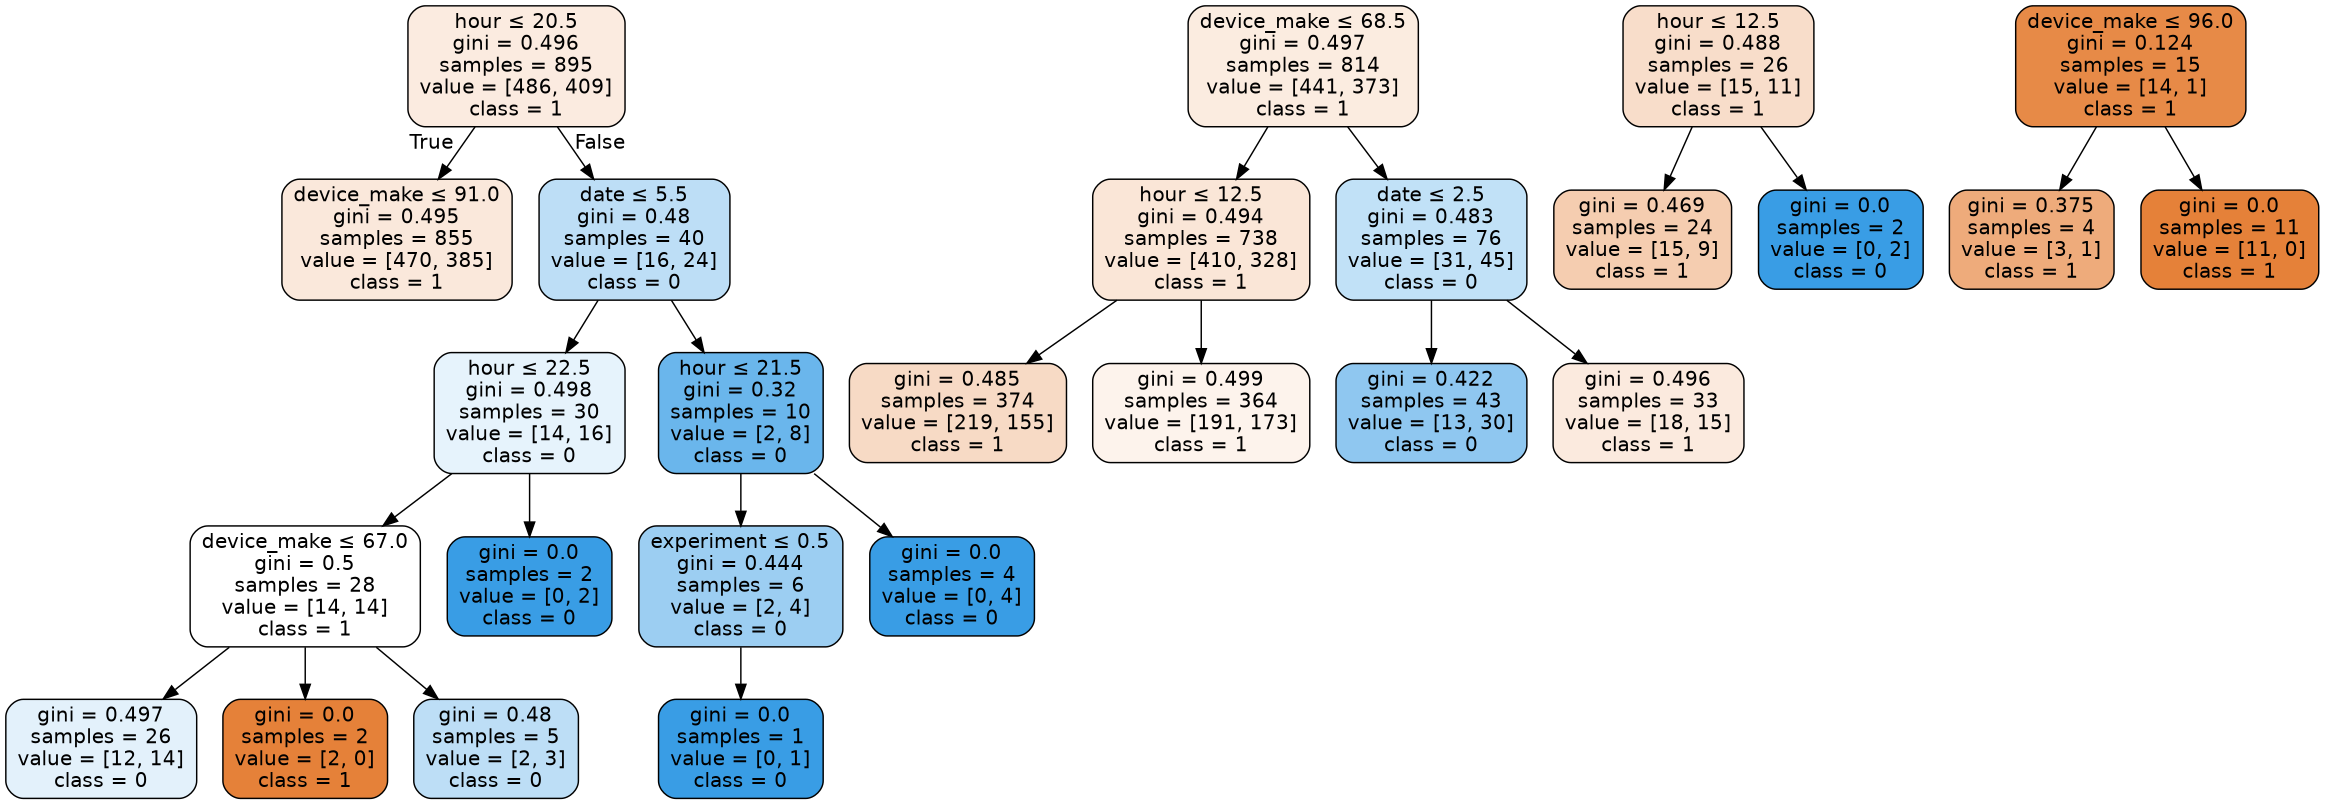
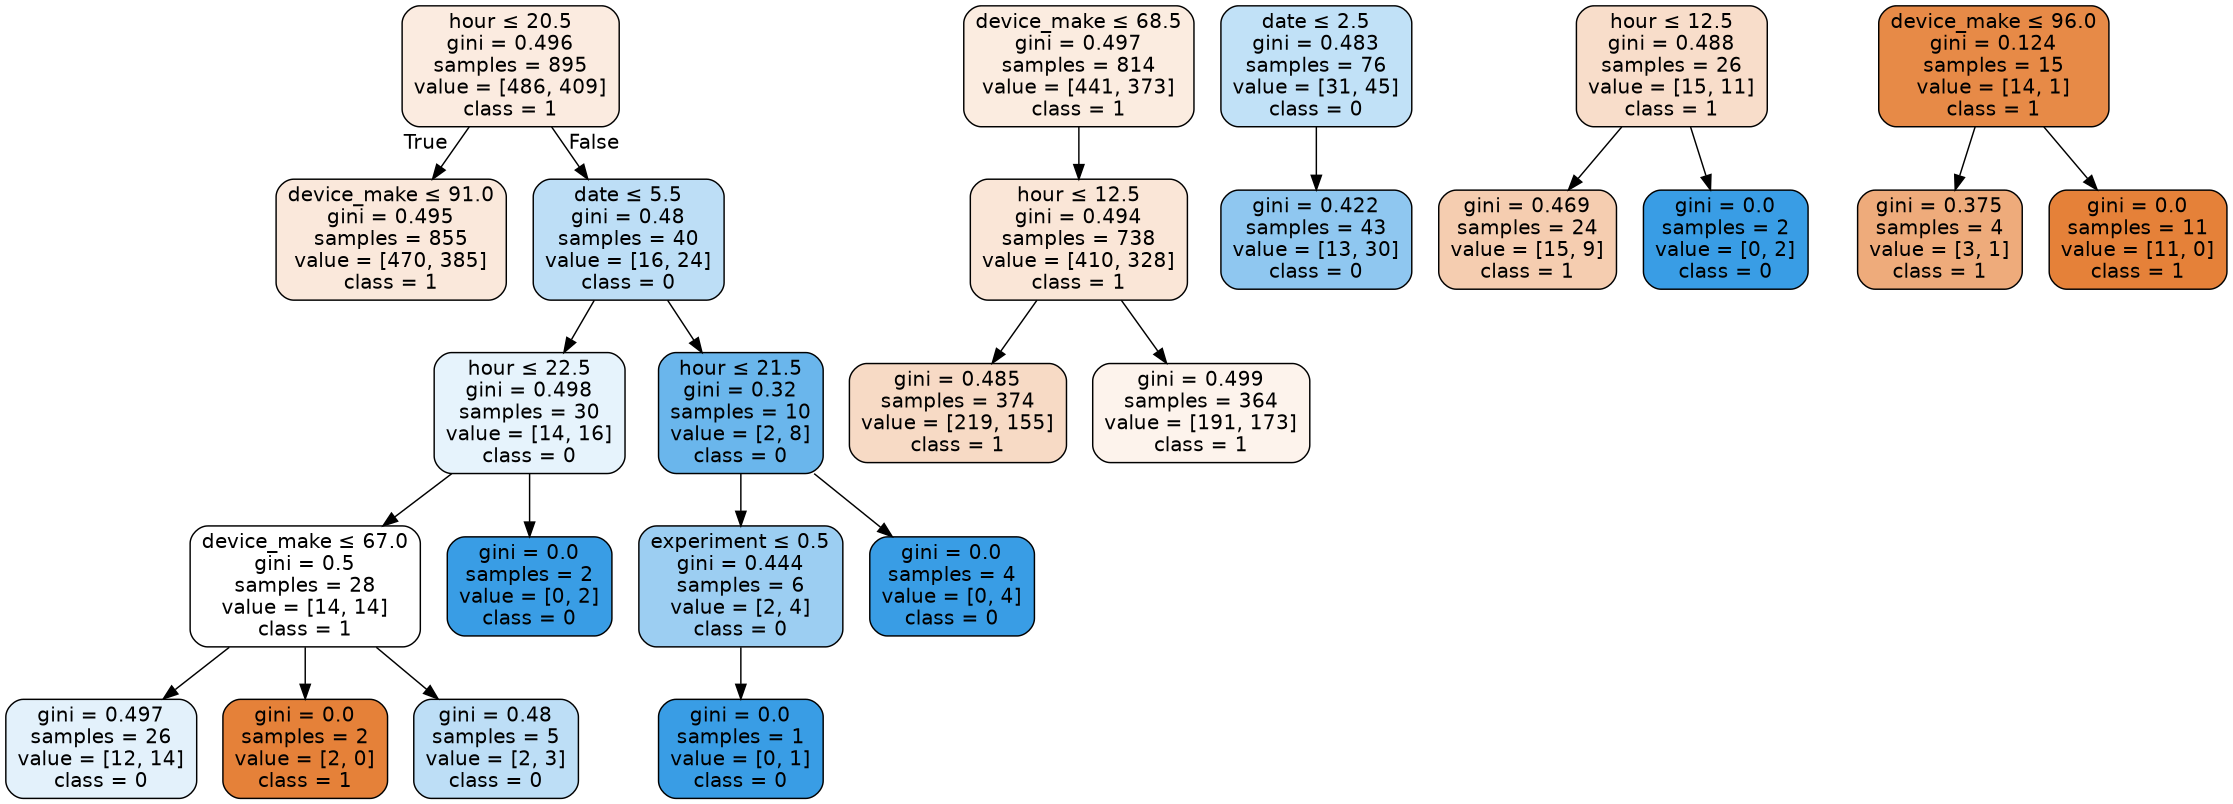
edge "device_make ≤ 68.5" -> "date ≤ 2.5": removed
node "gini = 0.496": removed
